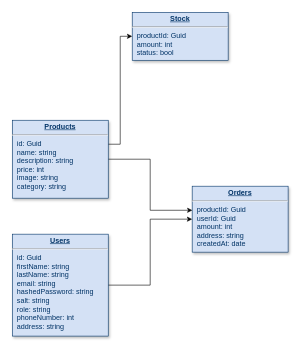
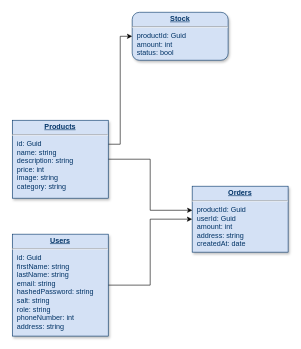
node "Stock productId: Guid amount: int status: bool": shape rectangle -> rounded rectangle
